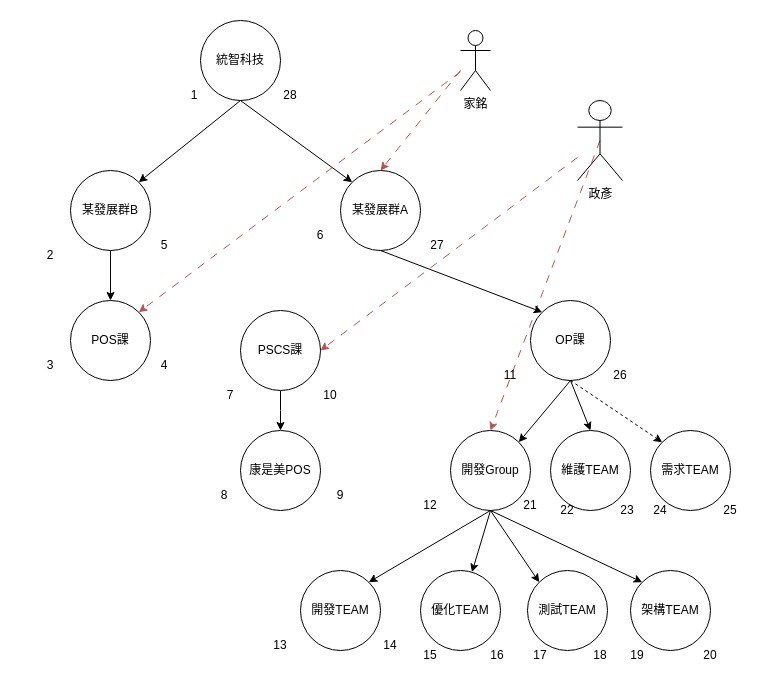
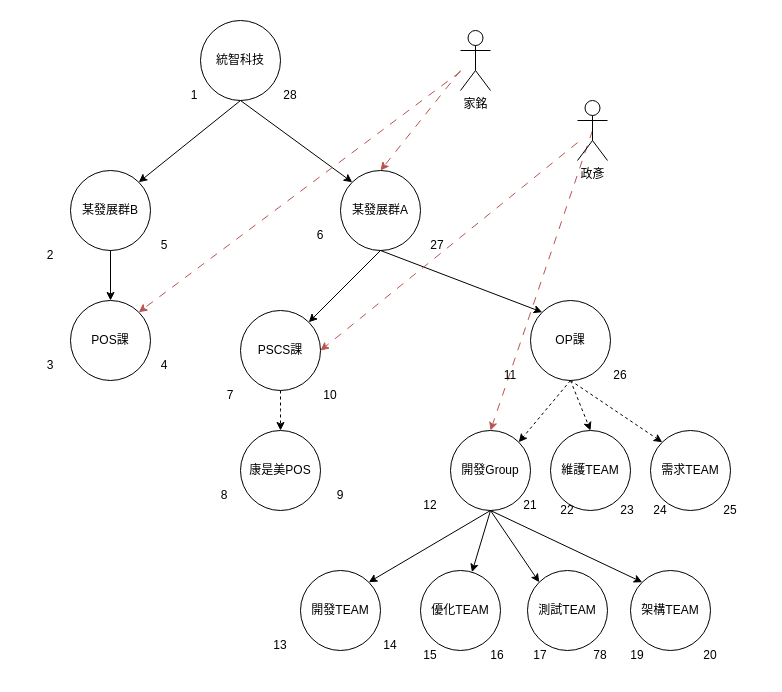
node "政彥": size 45x80 -> 30x60
edge "某發展群A" -> "PSCS課": added
edge "OP課" -> "維護TEAM": style solid -> dashed
edge "PSCS課" -> "康是美POS": style solid -> dashed
edge "OP課" -> "開發Group": style solid -> dashed
node "18": label "18" -> "78"
